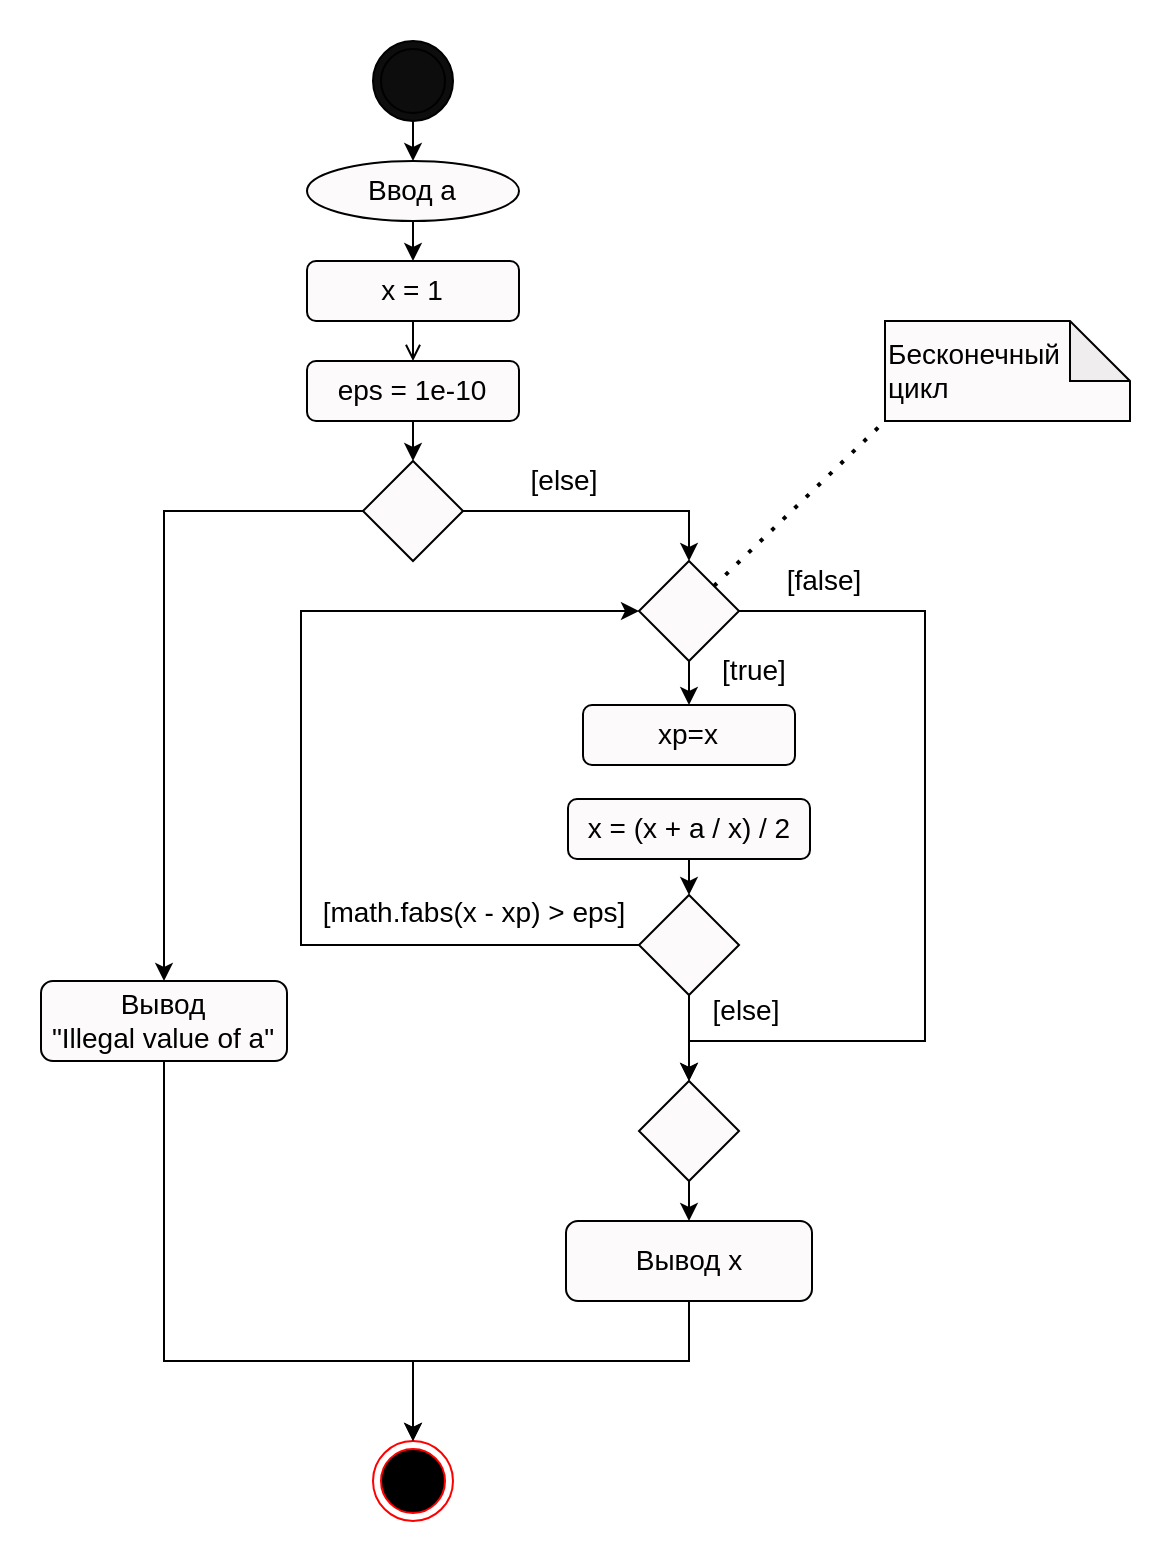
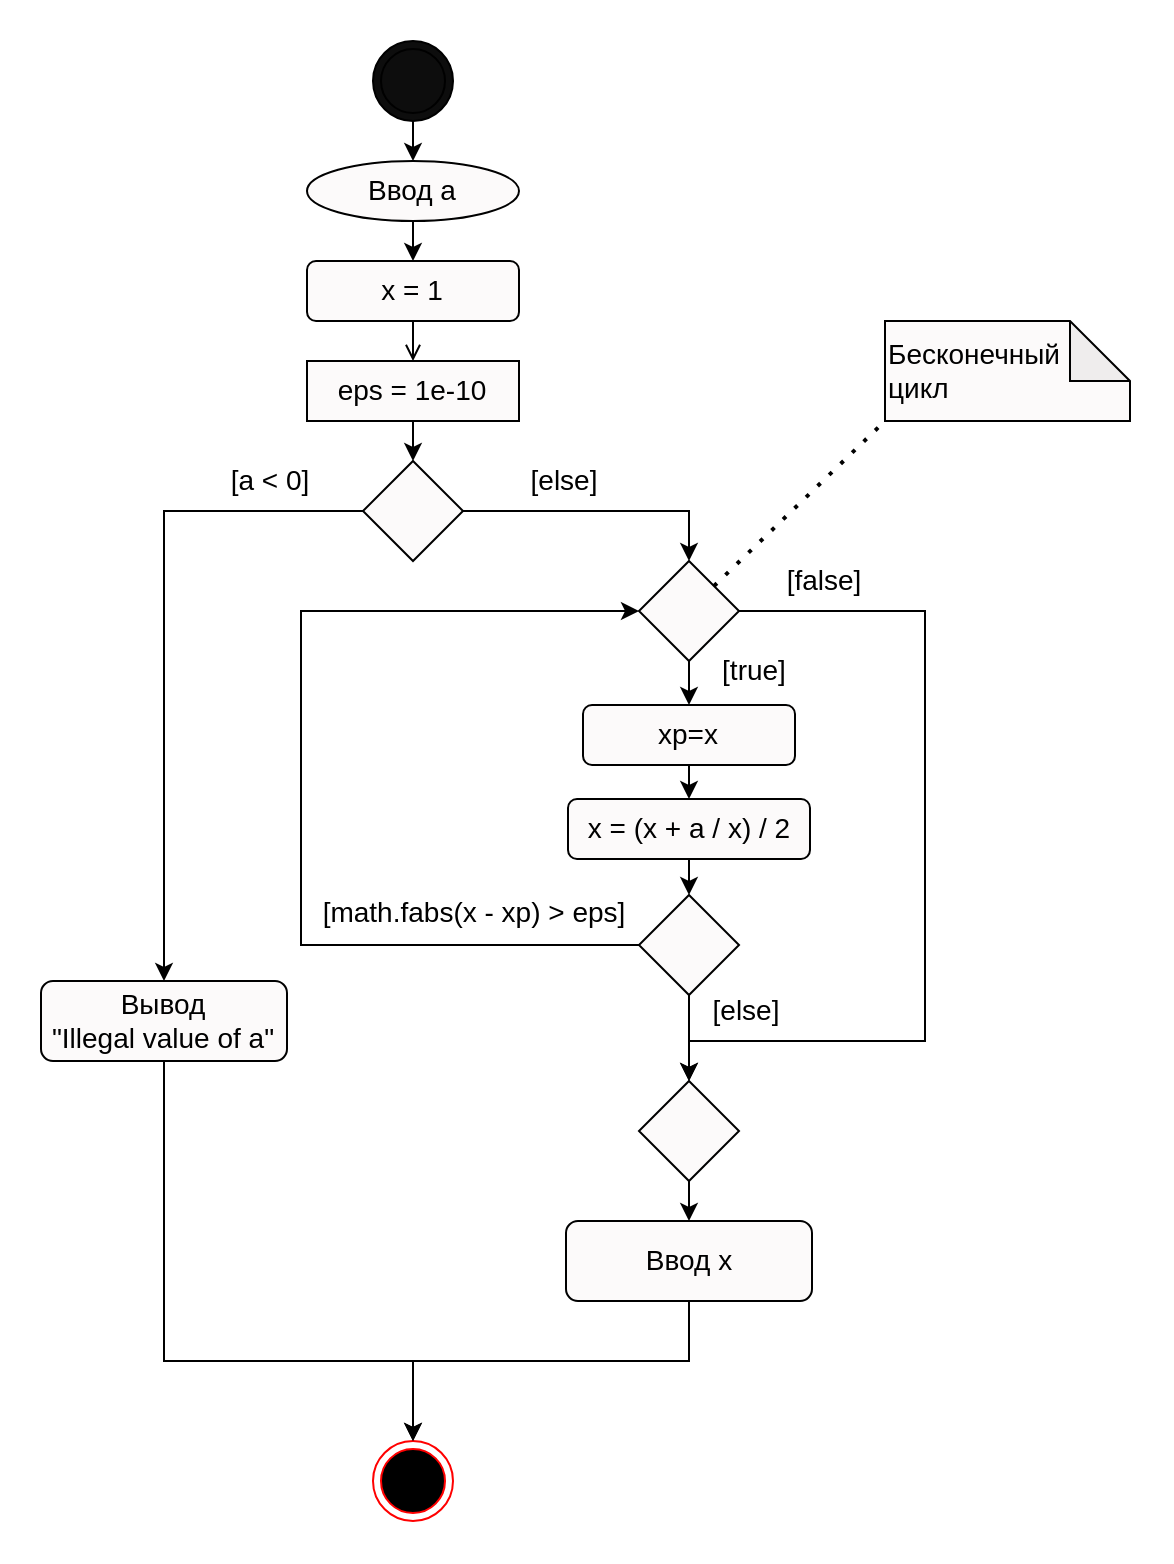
node "eps = 1e-10": shape rounded rectangle -> rectangle
node "[a < 0]": added
edge "xp=x" -> "x = (x + a / x) / 2": added
node "Вывод x": label "Вывод x" -> "Ввод x"
